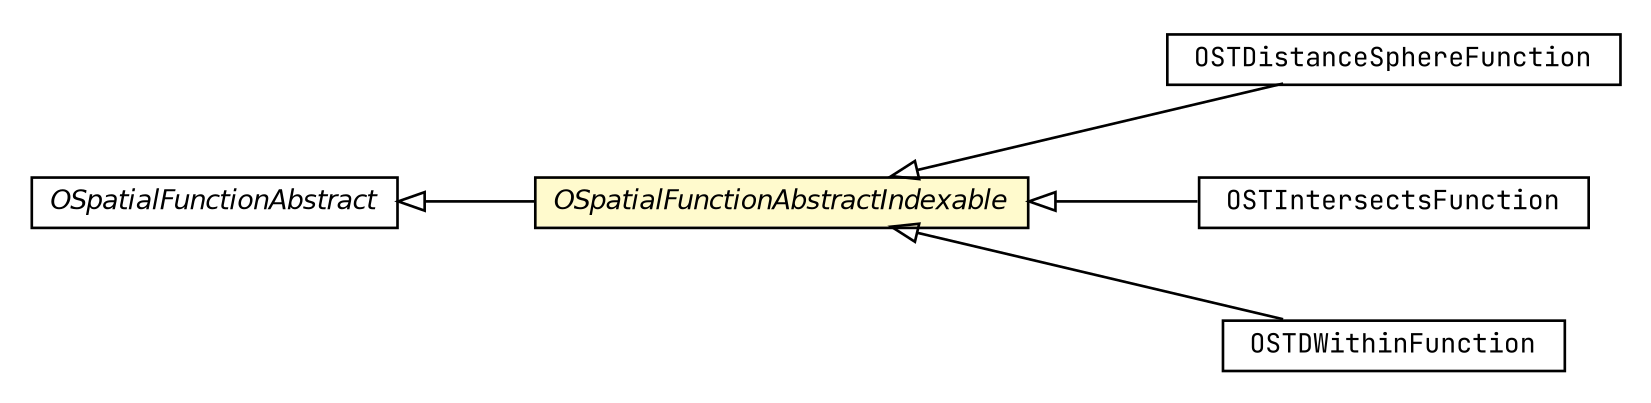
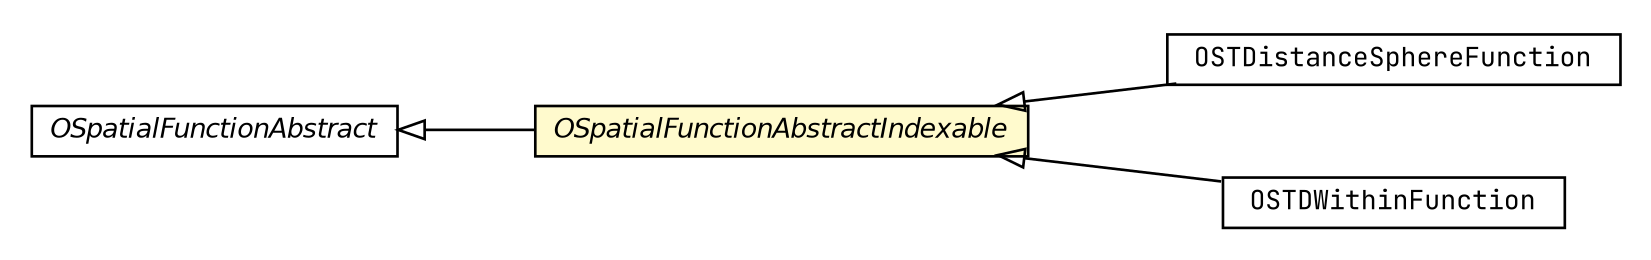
node "OSTIntersectsFunction": removed
